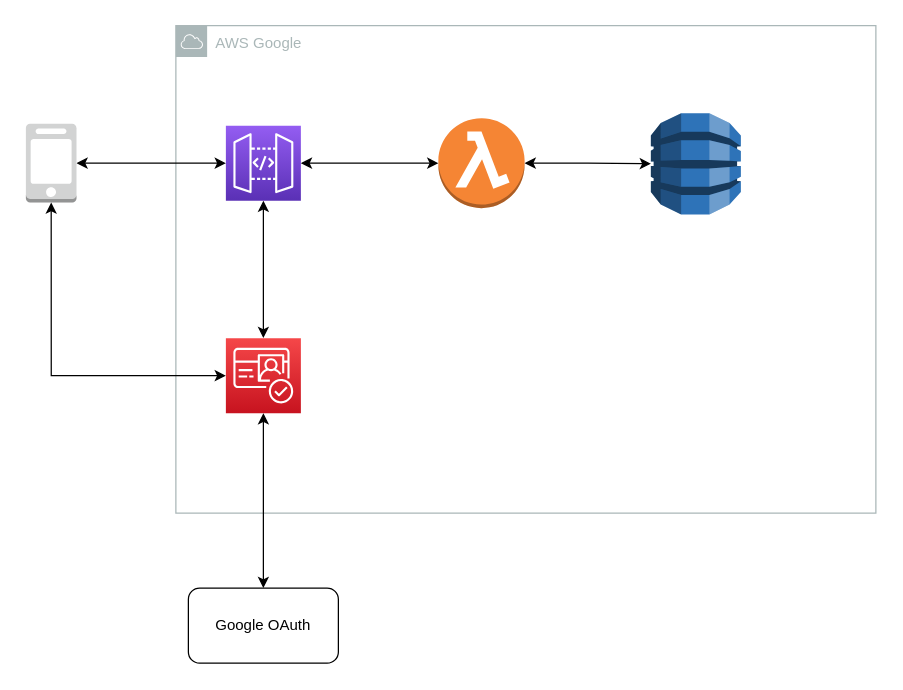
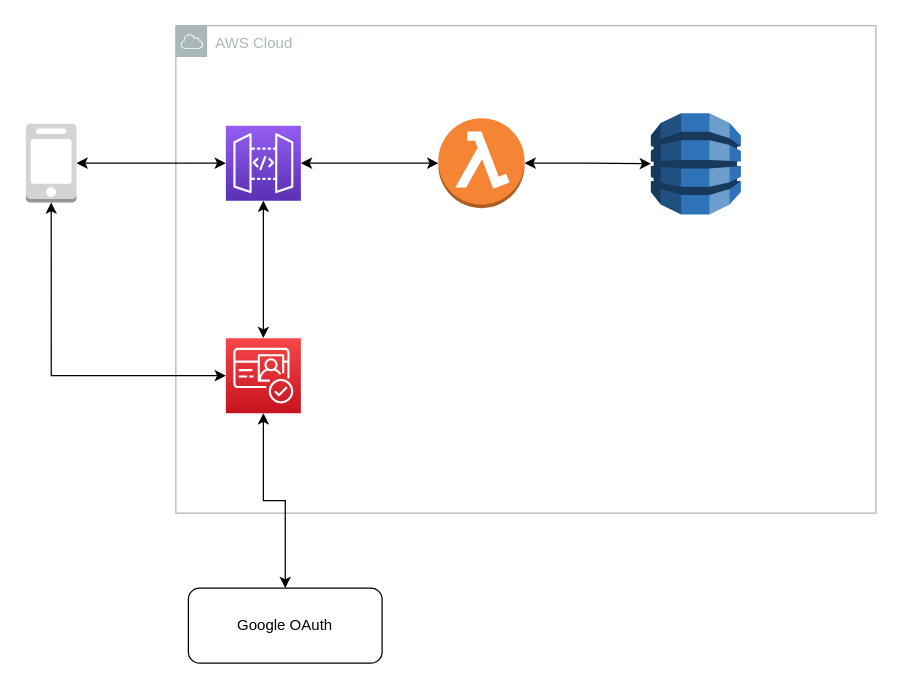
node "AWS Google": label "AWS Google" -> "AWS Cloud"
node "Google OAuth": size 150x75 -> 194x75
